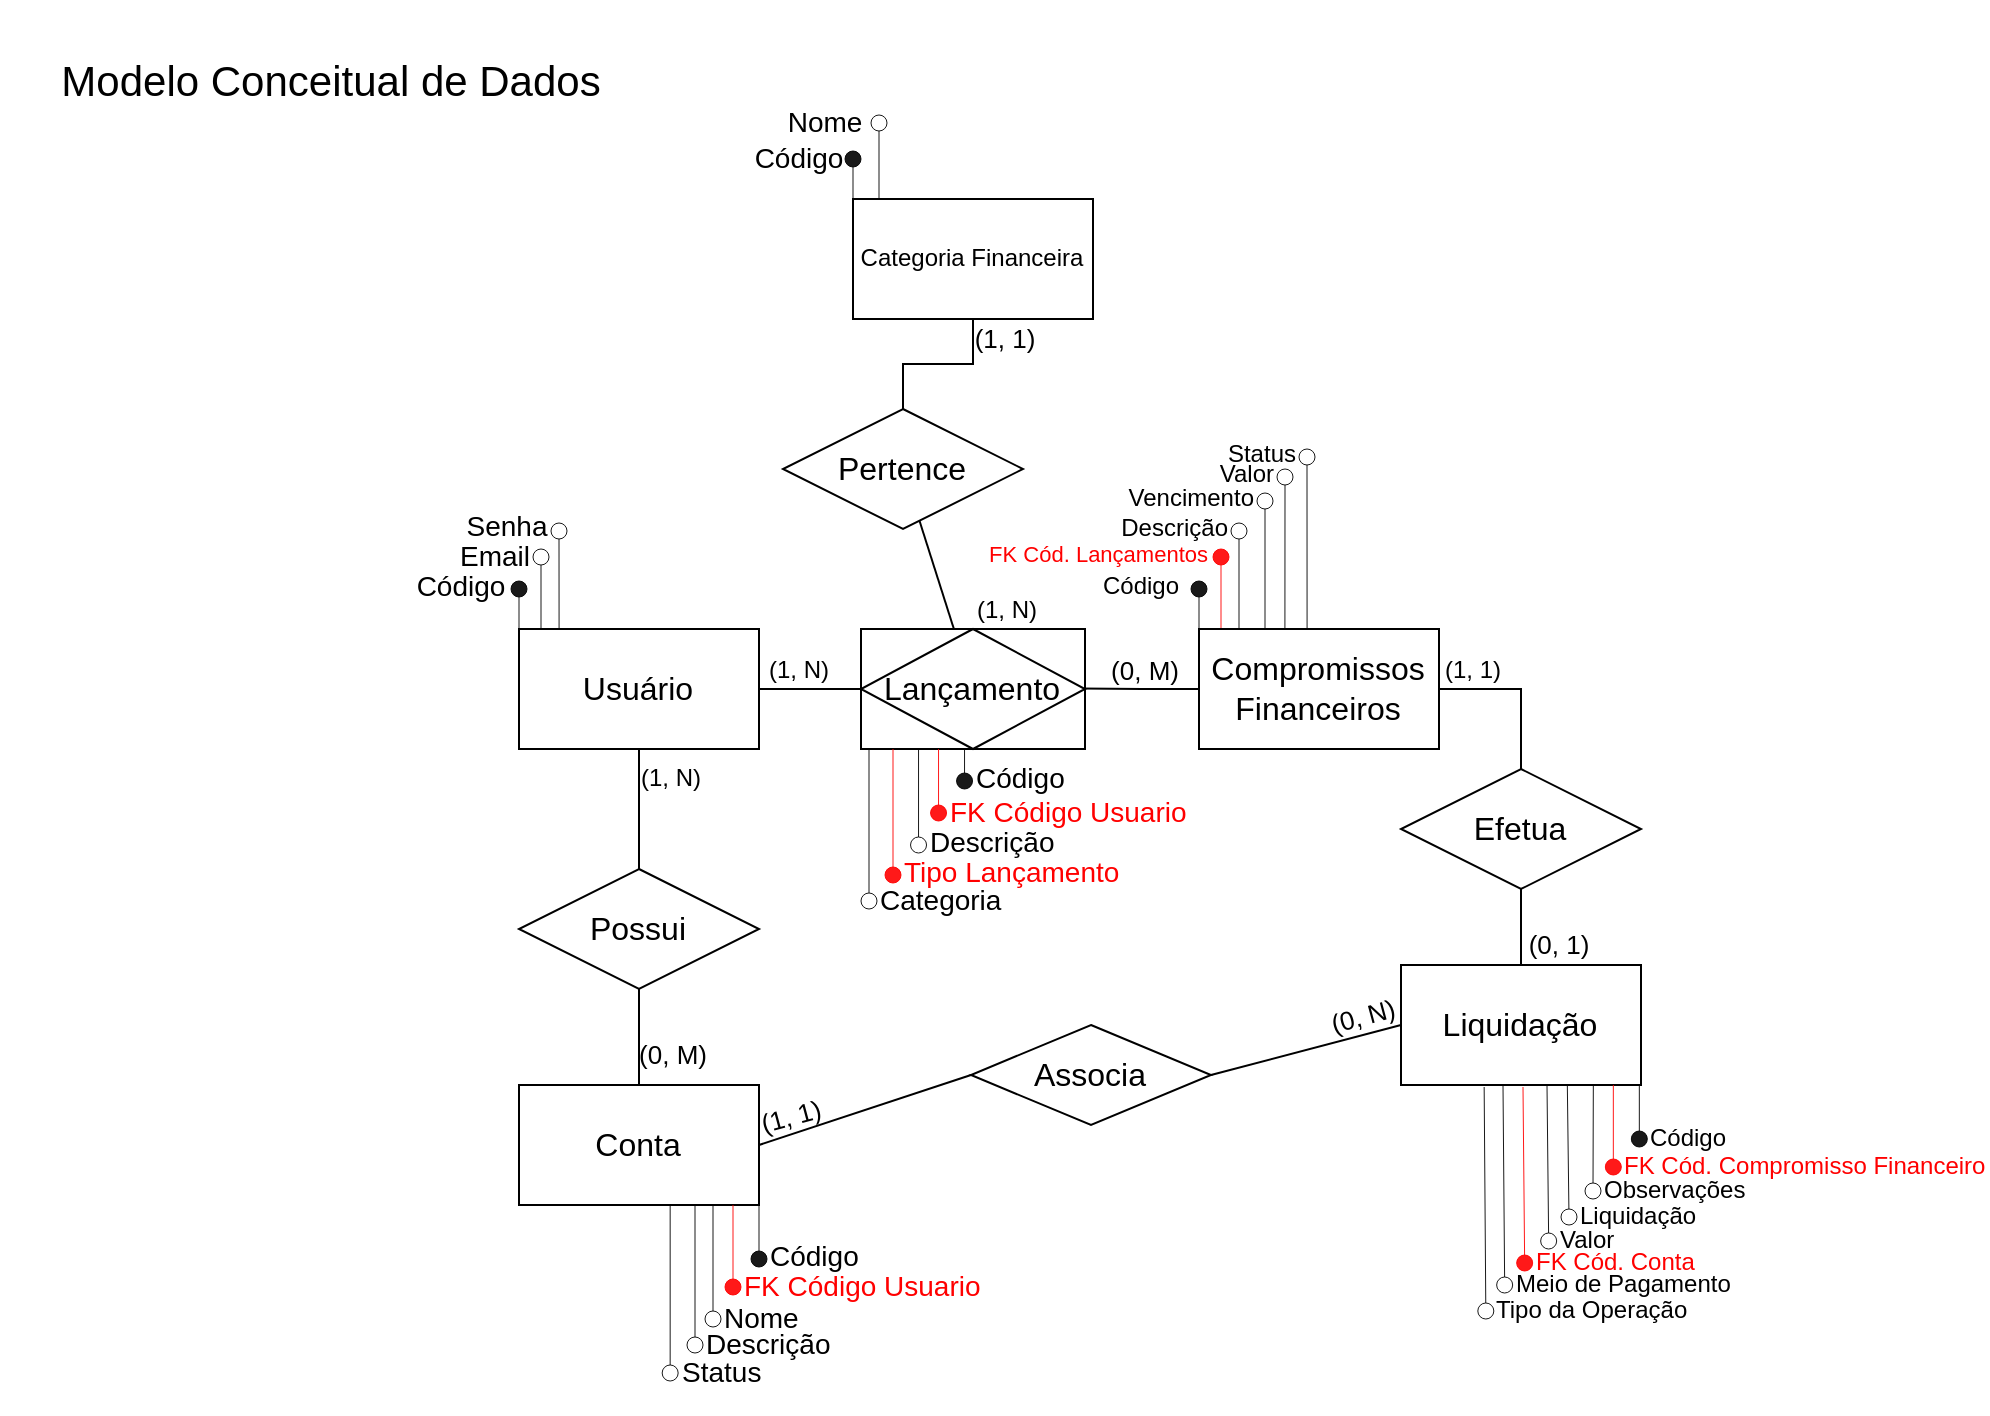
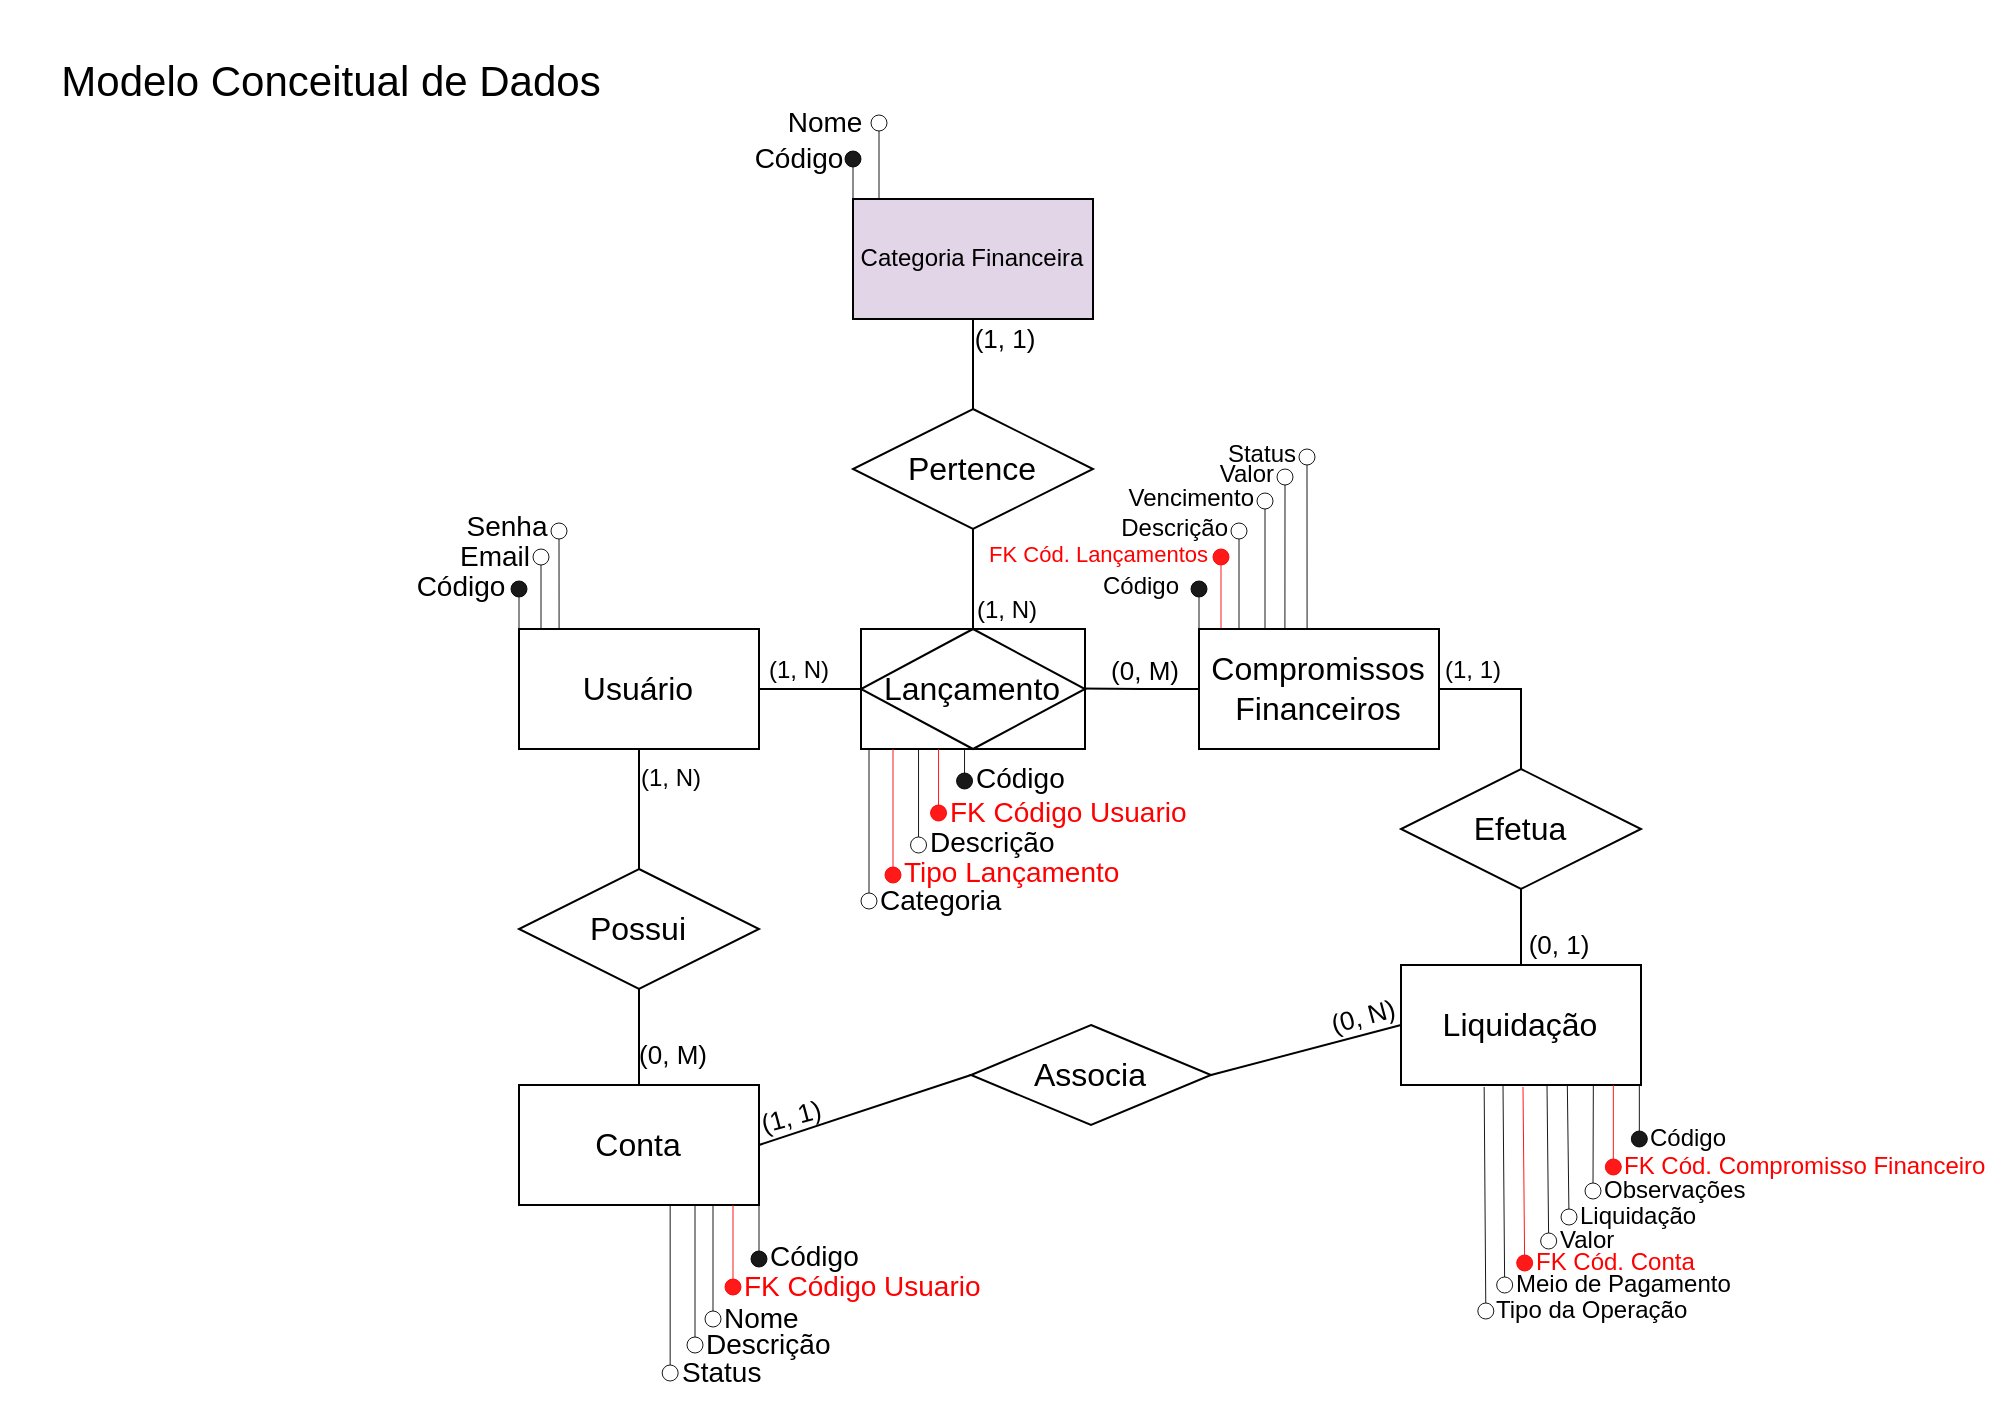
node "Categoria Financeira": fillcolor #ffffff -> #e1d5e7
node "Pertence": moved (903, 469) -> (973, 469)
